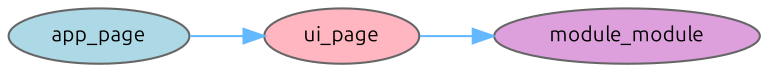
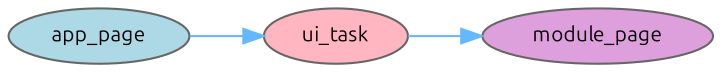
node "ui_page": label "ui_page" -> "ui_task"
node "module_module": label "module_module" -> "module_page"
